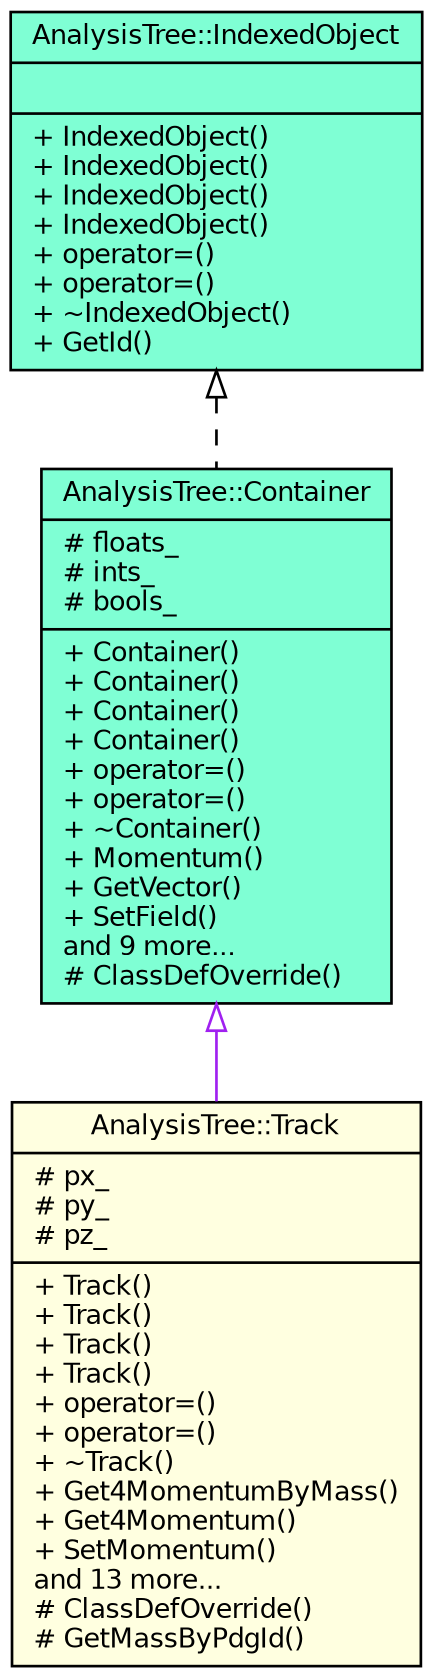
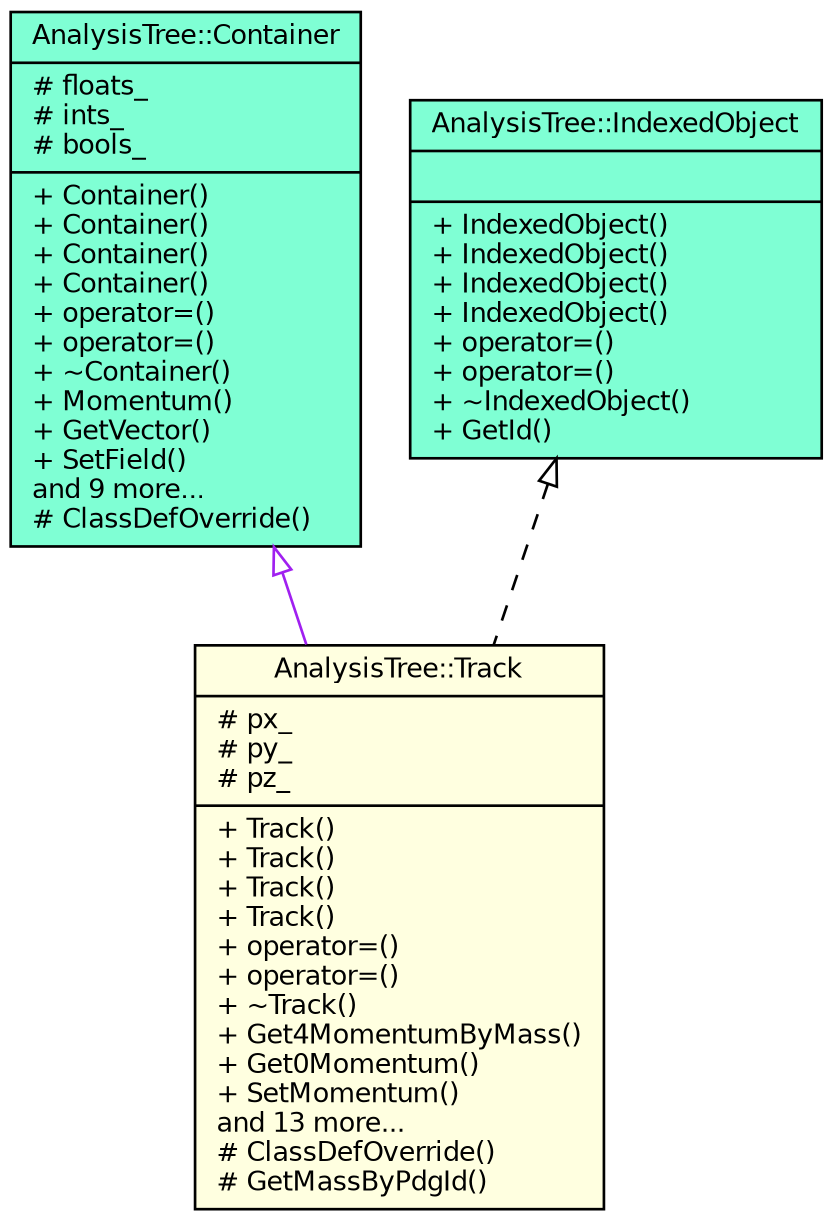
edge "AnalysisTree::Container" -> "AnalysisTree::IndexedObject": now "AnalysisTree::Track" -> "AnalysisTree::IndexedObject"
node "AnalysisTree::Track": text "+ Get4Momentum()" -> "+ Get0Momentum()"
